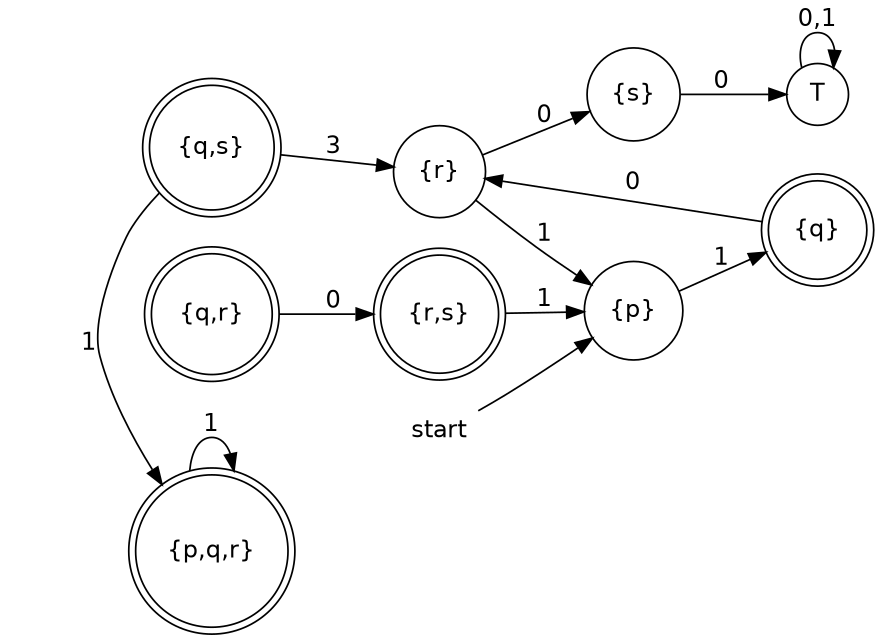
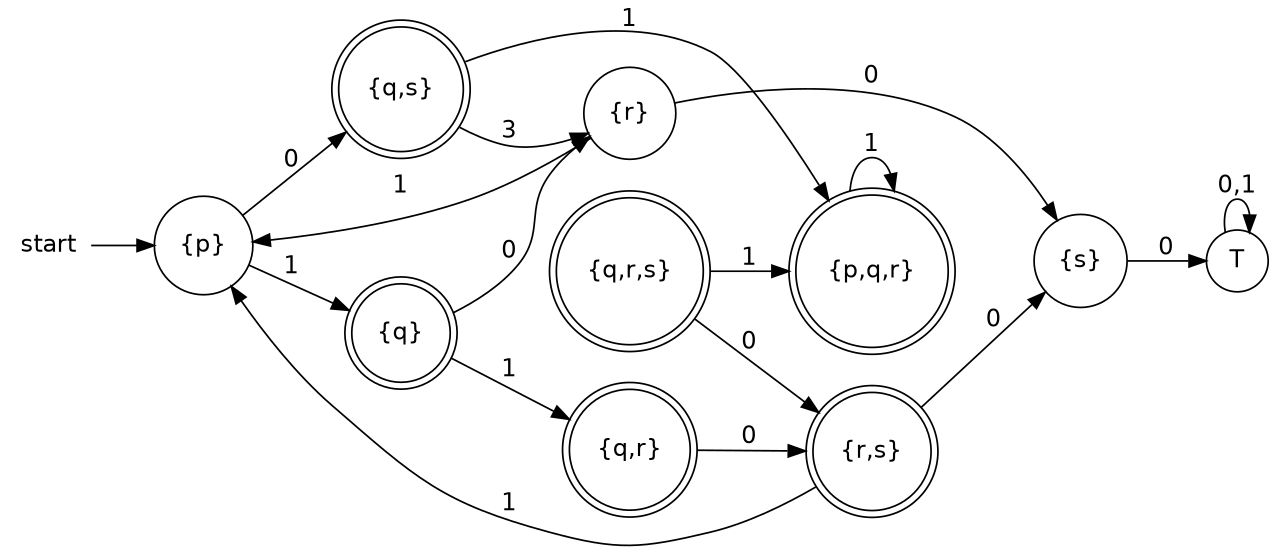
edge "{p}" -> "{q,s}": added, label "0"
node "{q,r,s}": added
edge "{r,s}" -> "{s}": added, label "0"
edge "{q}" -> "{q,r}": added, label "1"
